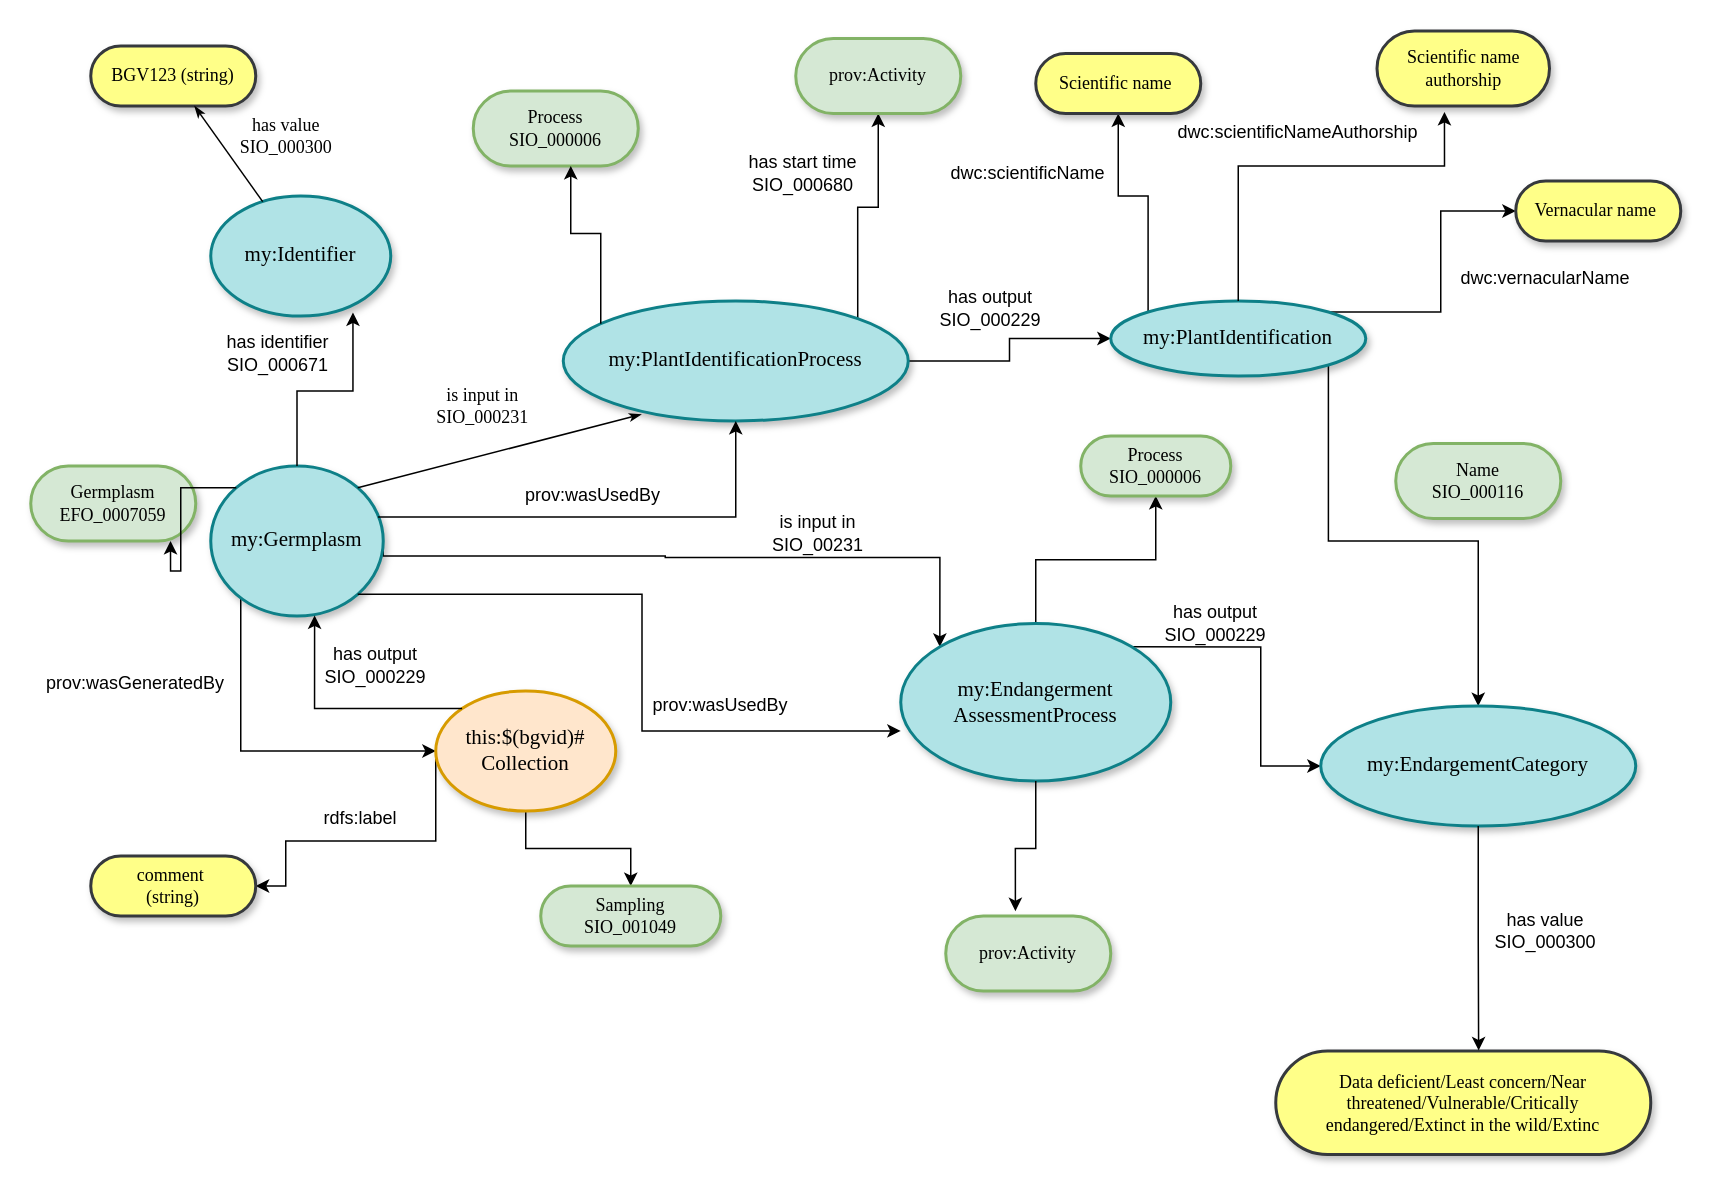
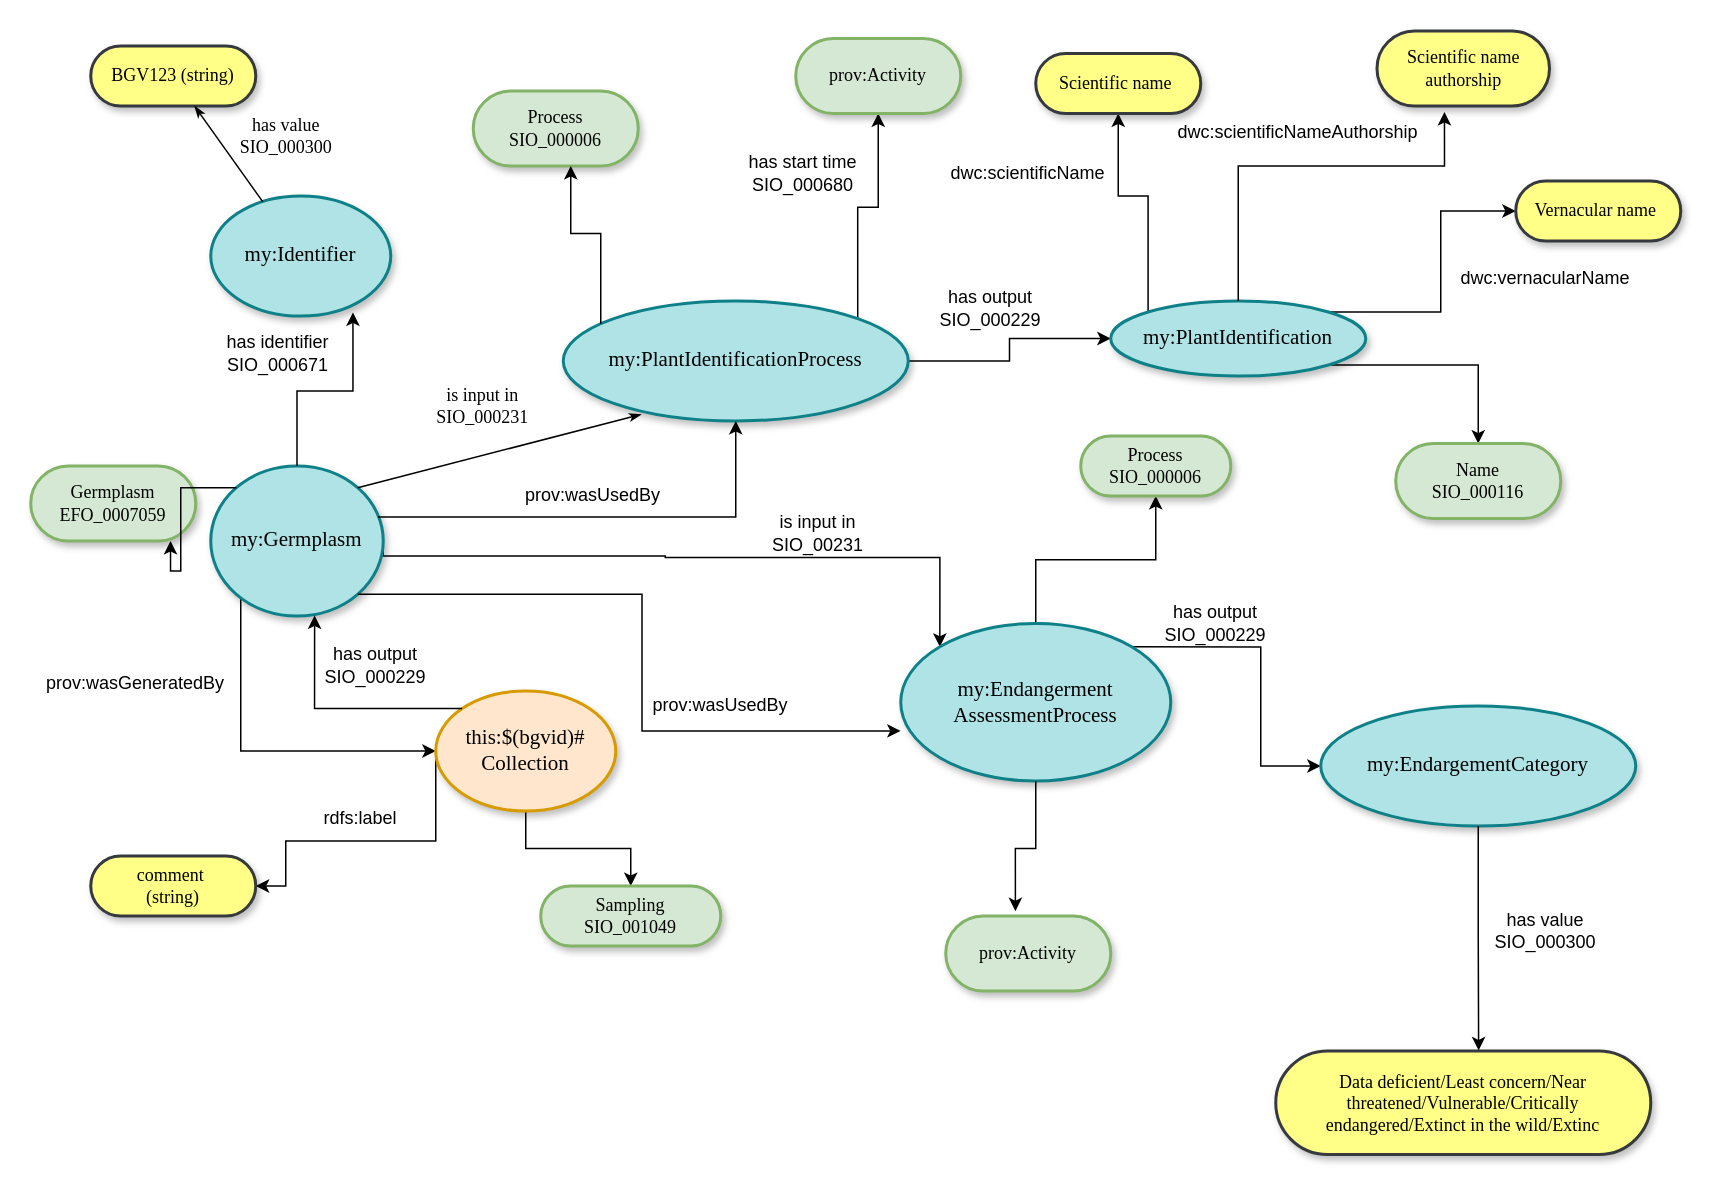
edge "my:PlantIdentification" -> "my:EndargementCategory": now "my:PlantIdentification" -> "Name SIO_000116"
